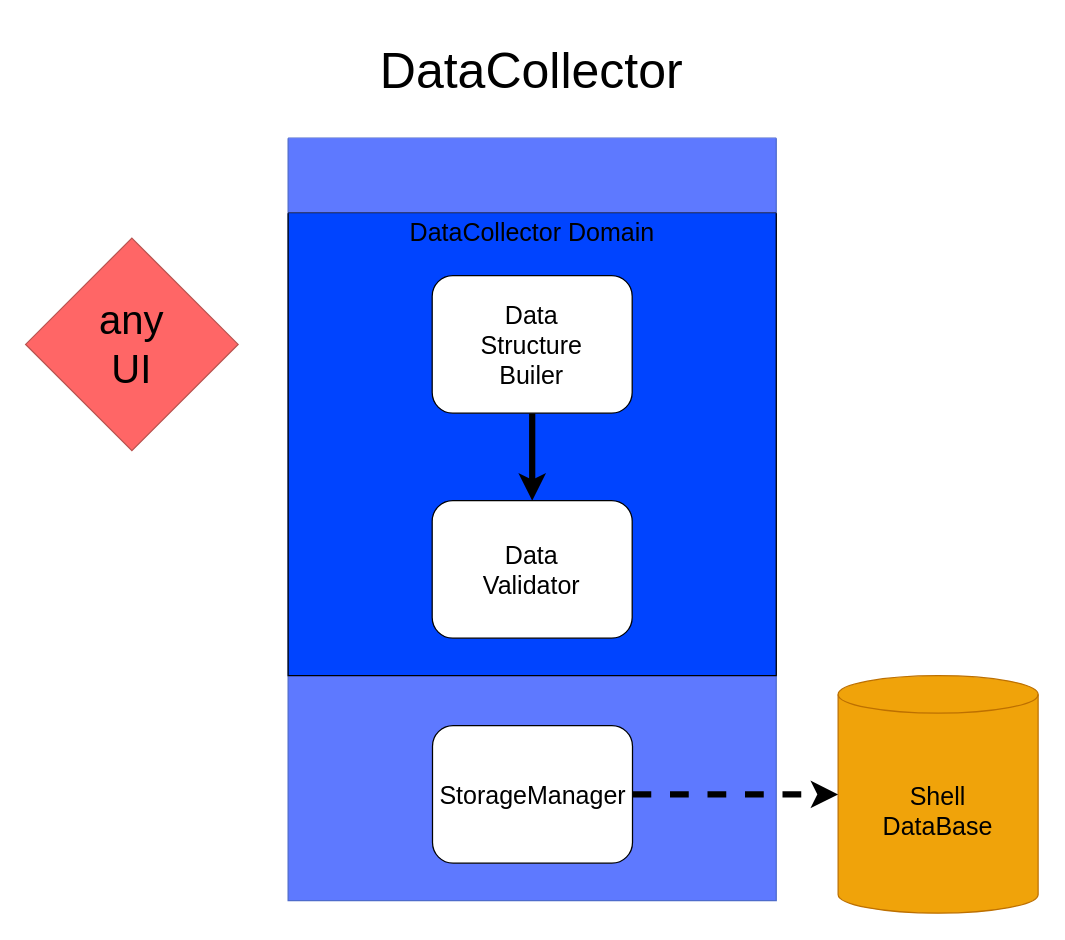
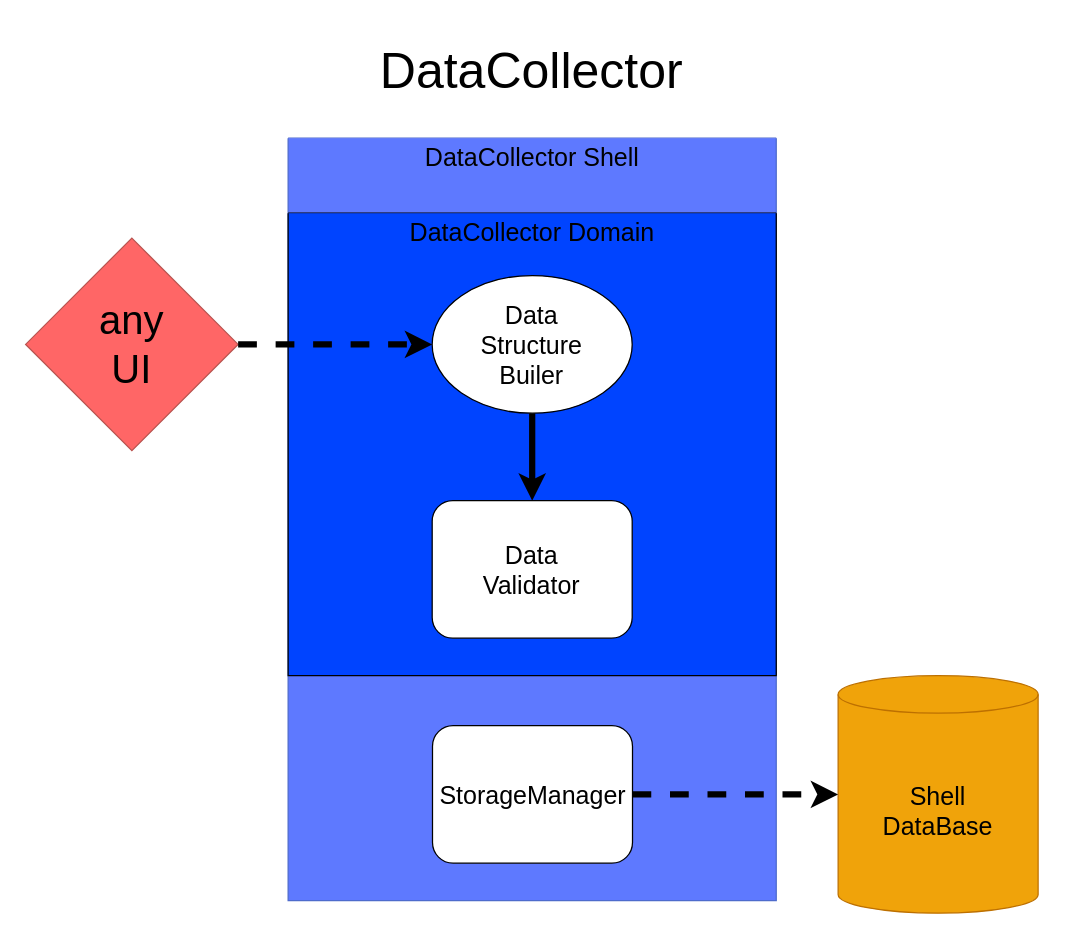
node "DataCollector Shell": added
edge "anyUI" -> "Data Structure Builer": added
node "Data Structure Builer": shape rounded rectangle -> ellipse
